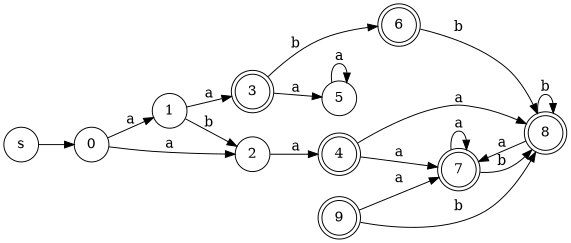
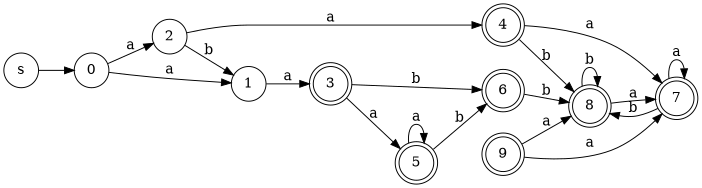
node "5": shape circle -> doublecircle
edge "4" -> "8": label "a" -> "b"
edge "1" -> "2": reversed
edge "5" -> "6": added, label "b"
edge "9" -> "8": label "b" -> "a"
